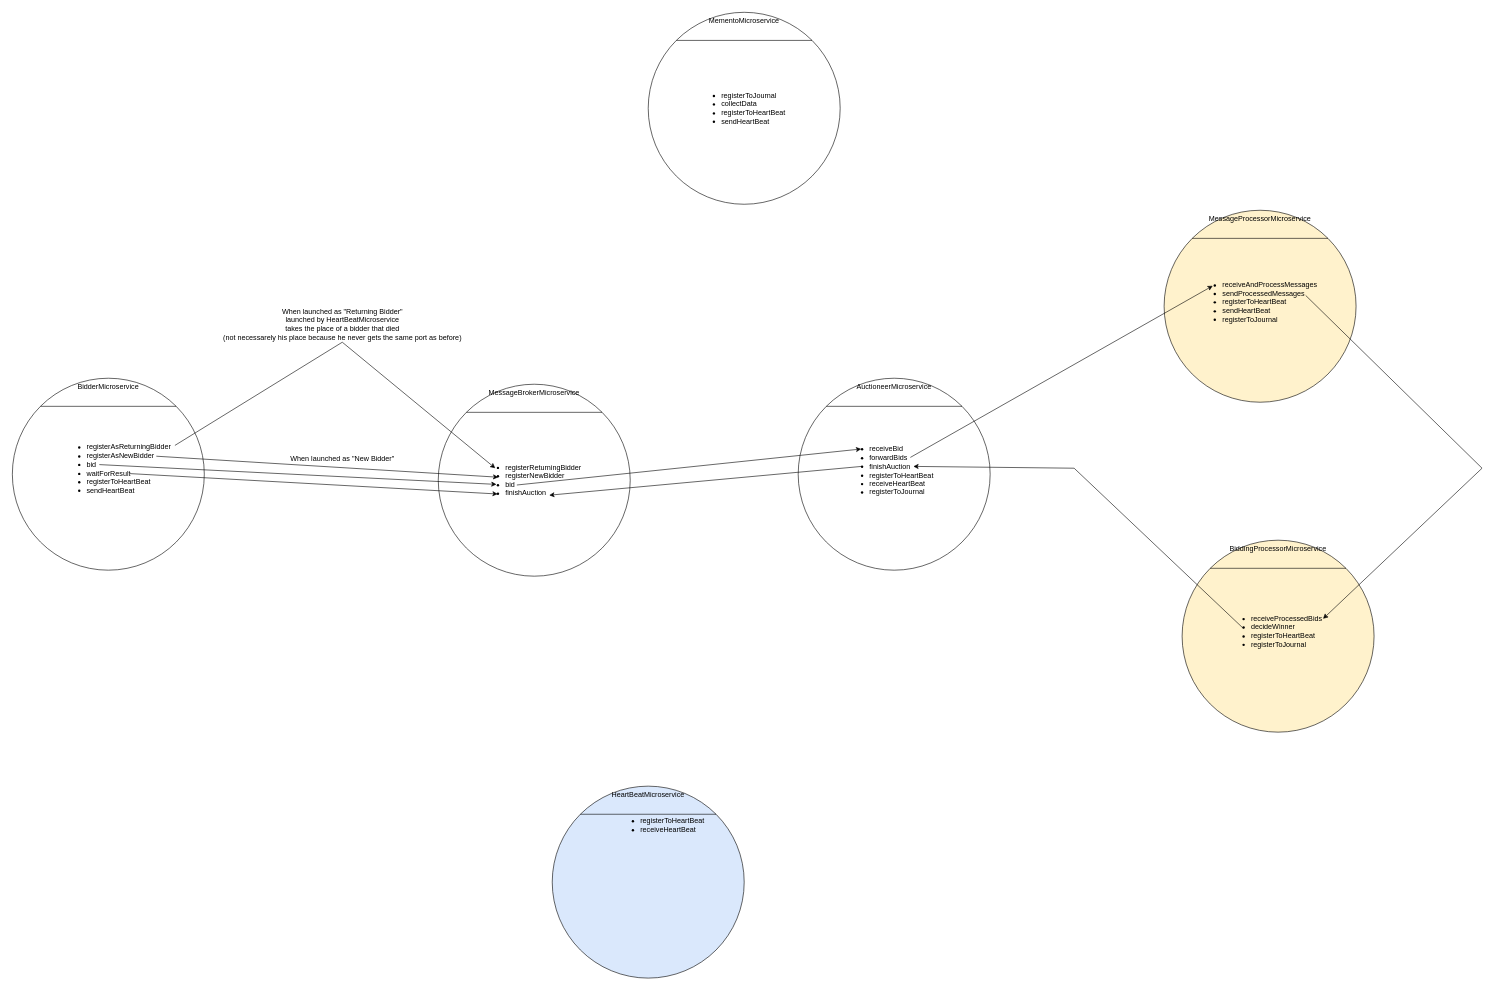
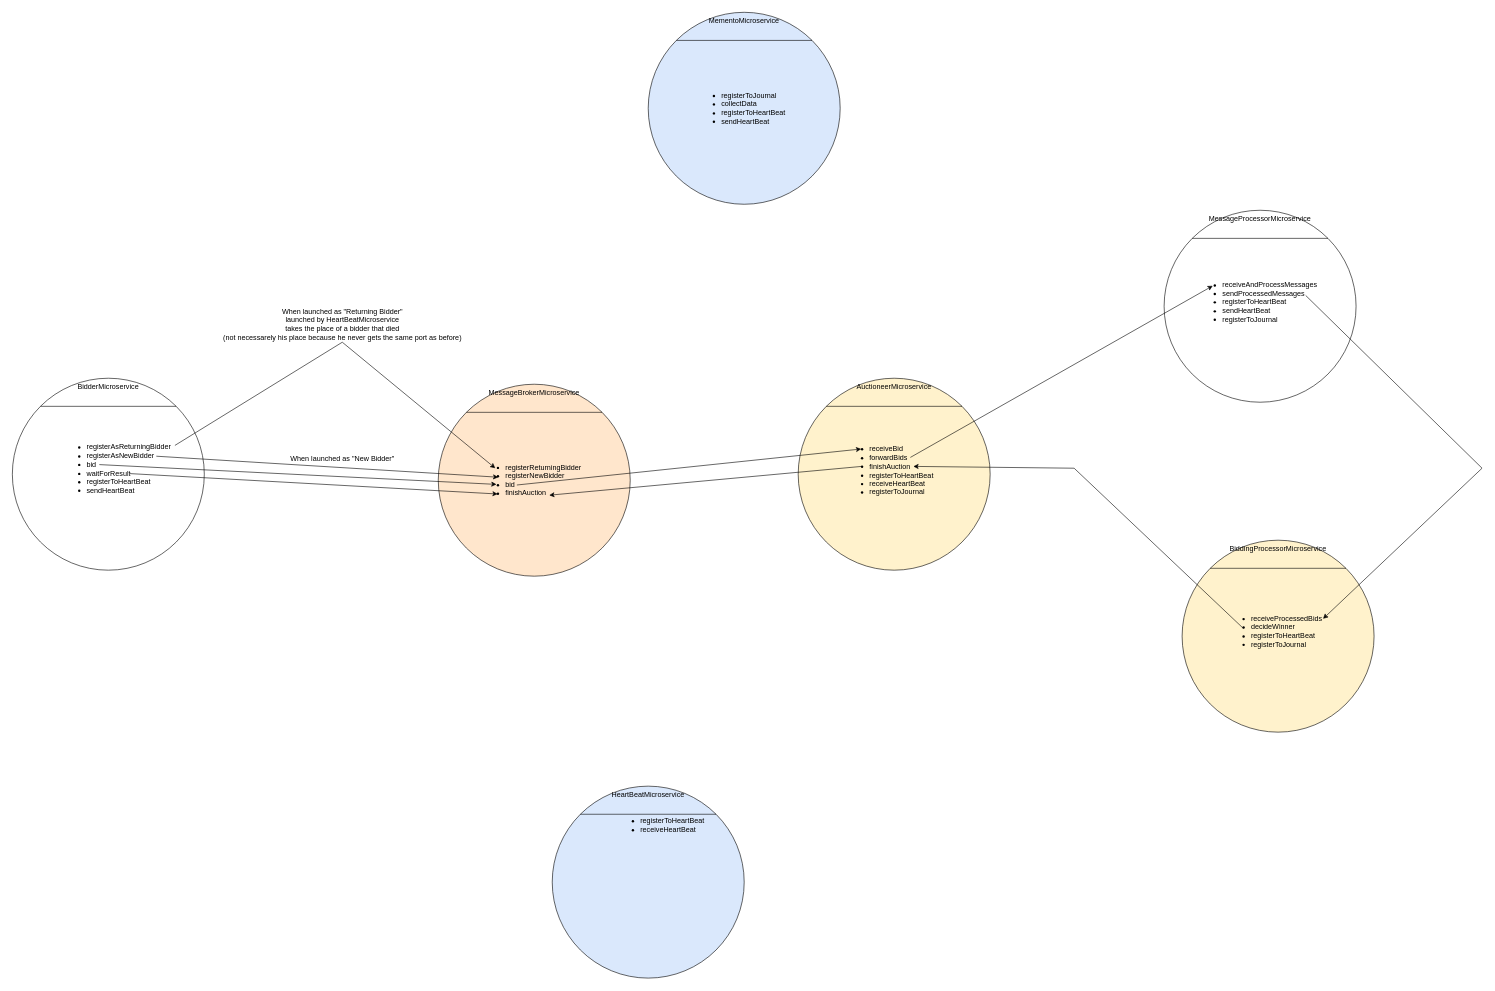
node "MementoMicroservice": fillcolor #ffffff -> #dae8fc
node "MessageProcessorMicroservice": fillcolor #fff2cc -> #ffffff
node "AuctioneerMicroservice": fillcolor #ffffff -> #fff2cc
node "MessageBrokerMicroservice": fillcolor #ffffff -> #ffe6cc
